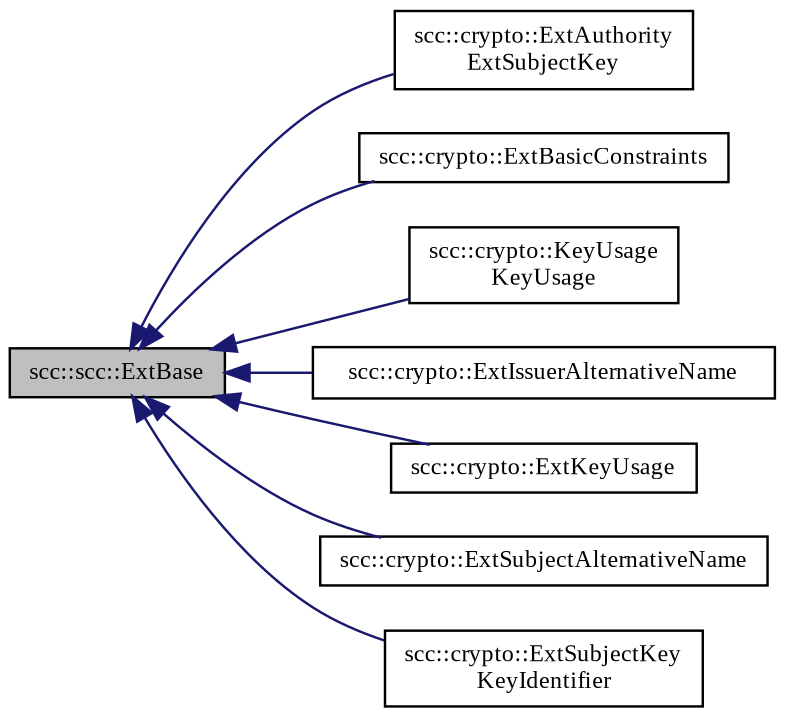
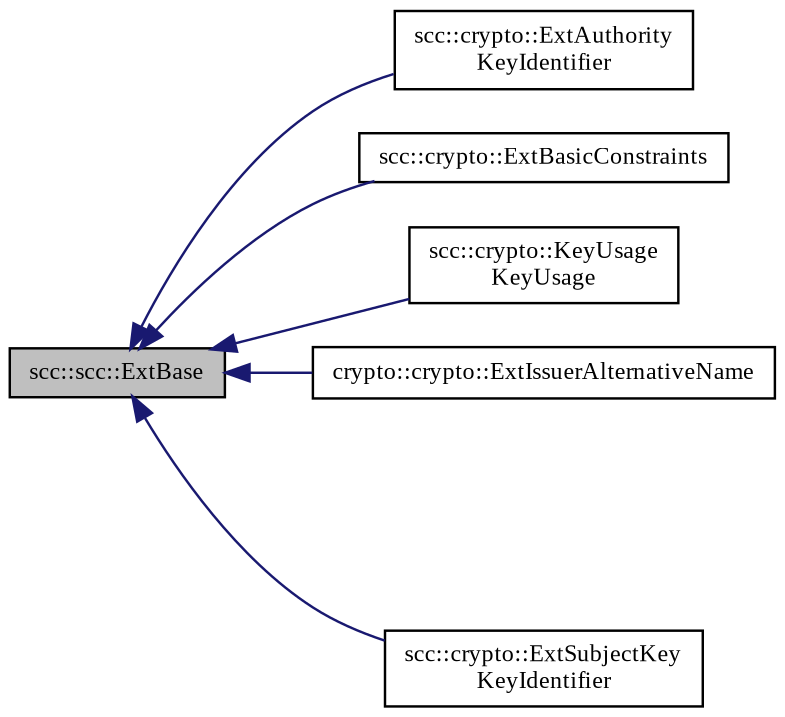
node "scc::crypto::ExtAuthority ExtSubjectKey": label "scc::crypto::ExtAuthority ExtSubjectKey" -> "scc::crypto::ExtAuthority KeyIdentifier"
node "scc::crypto::ExtIssuerAlternativeName": label "scc::crypto::ExtIssuerAlternativeName" -> "crypto::crypto::ExtIssuerAlternativeName"
node "scc::crypto::ExtKeyUsage": removed
node "scc::crypto::ExtSubjectAlternativeName": removed
